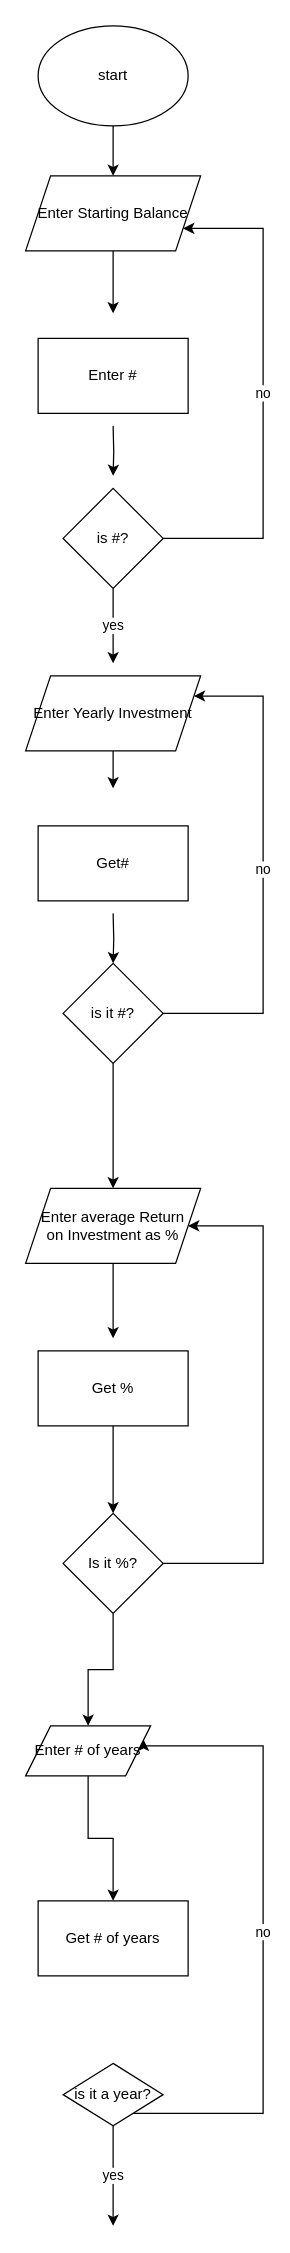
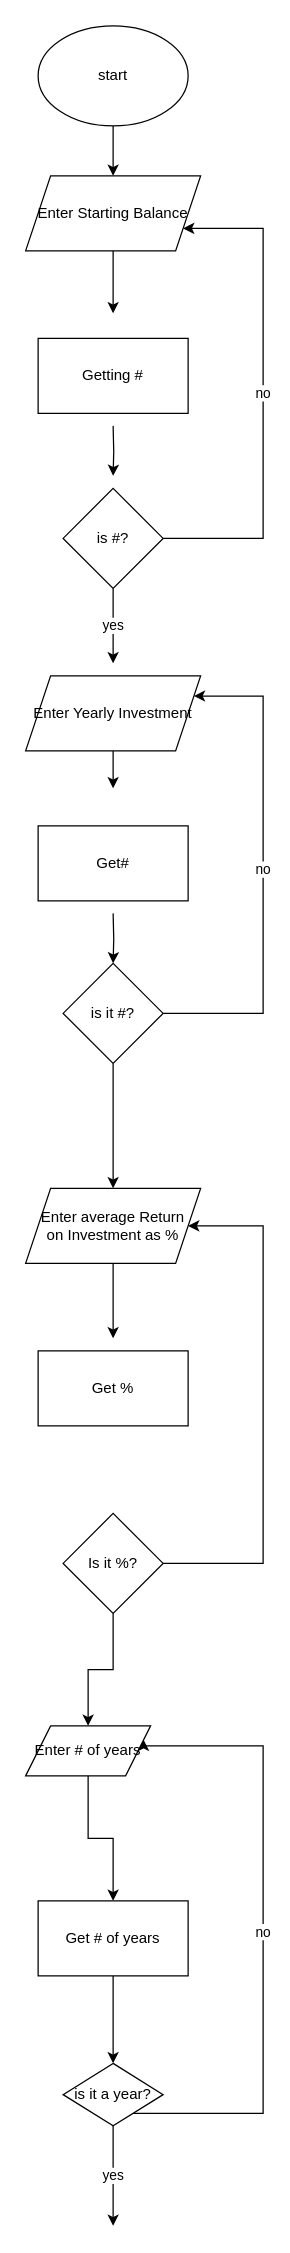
node "Enter #": label "Enter #" -> "Getting #"
edge "Get %" -> "Is it %?": removed
edge "Get # of years" -> "is it a year?": added
